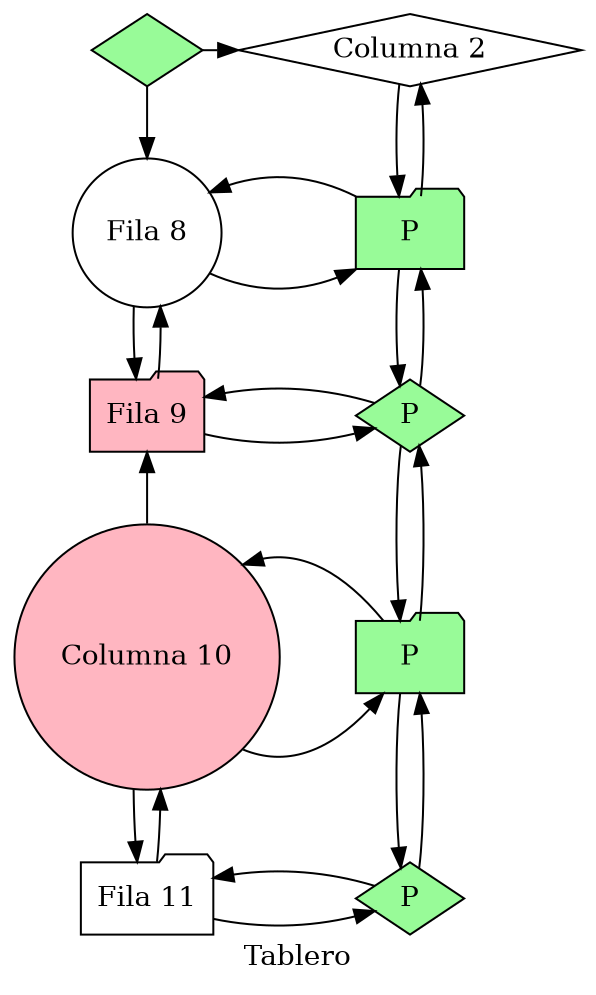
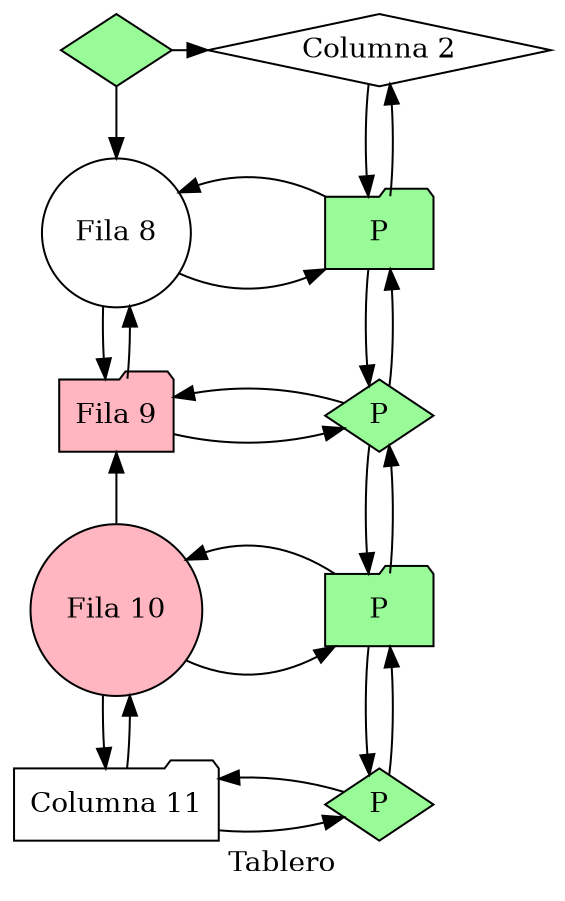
node "Columna 10": label "Columna 10" -> "Fila 10"
node "Fila 11": label "Fila 11" -> "Columna 11"
